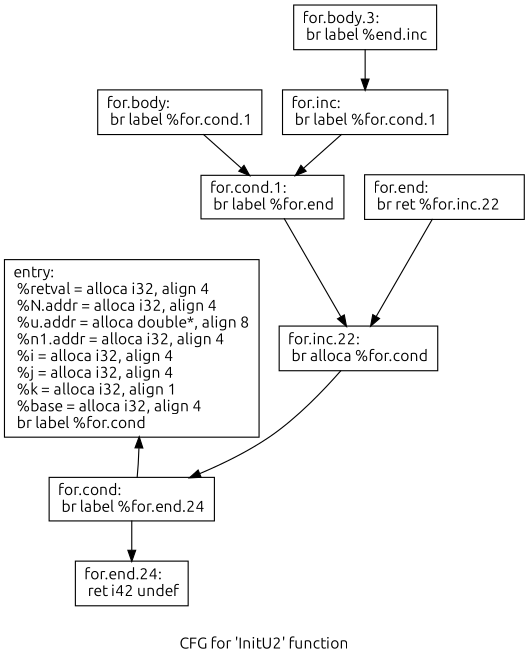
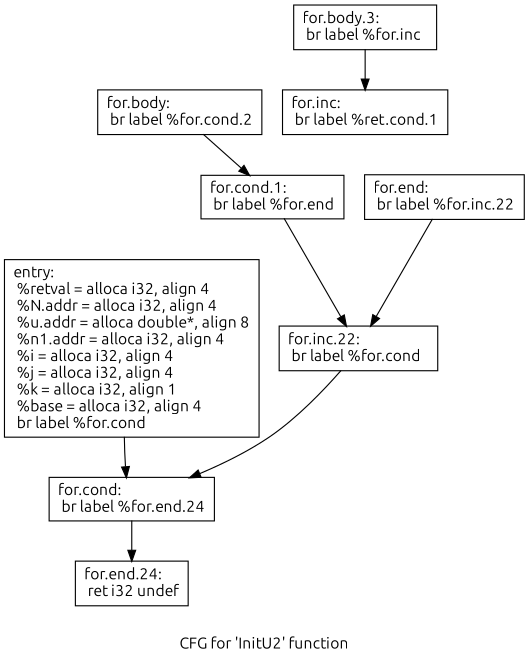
node "for.body.3:": text "br label %end.inc" -> "br label %for.inc"
node "for.body:": text "br label %for.cond.1" -> "br label %for.cond.2"
node "for.inc:": text "br label %for.cond.1" -> "br label %ret.cond.1"
edge "for.inc:" -> "for.cond.1:": removed
node "for.end:": text "br ret %for.inc.22" -> "br label %for.inc.22"
node "for.inc.22:": text "br alloca %for.cond" -> "br label %for.cond"
edge "for.cond:" -> "entry:": reversed
node "for.end.24:": text "ret i42 undef" -> "ret i32 undef"
